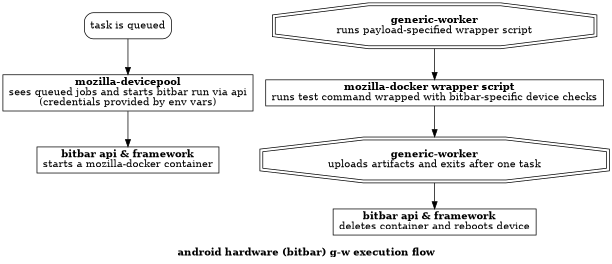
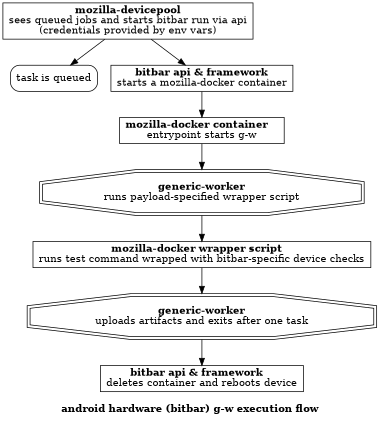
edge "task is queued" -> "mozilla-devicepool": reversed
node "mozilla-docker container": added
